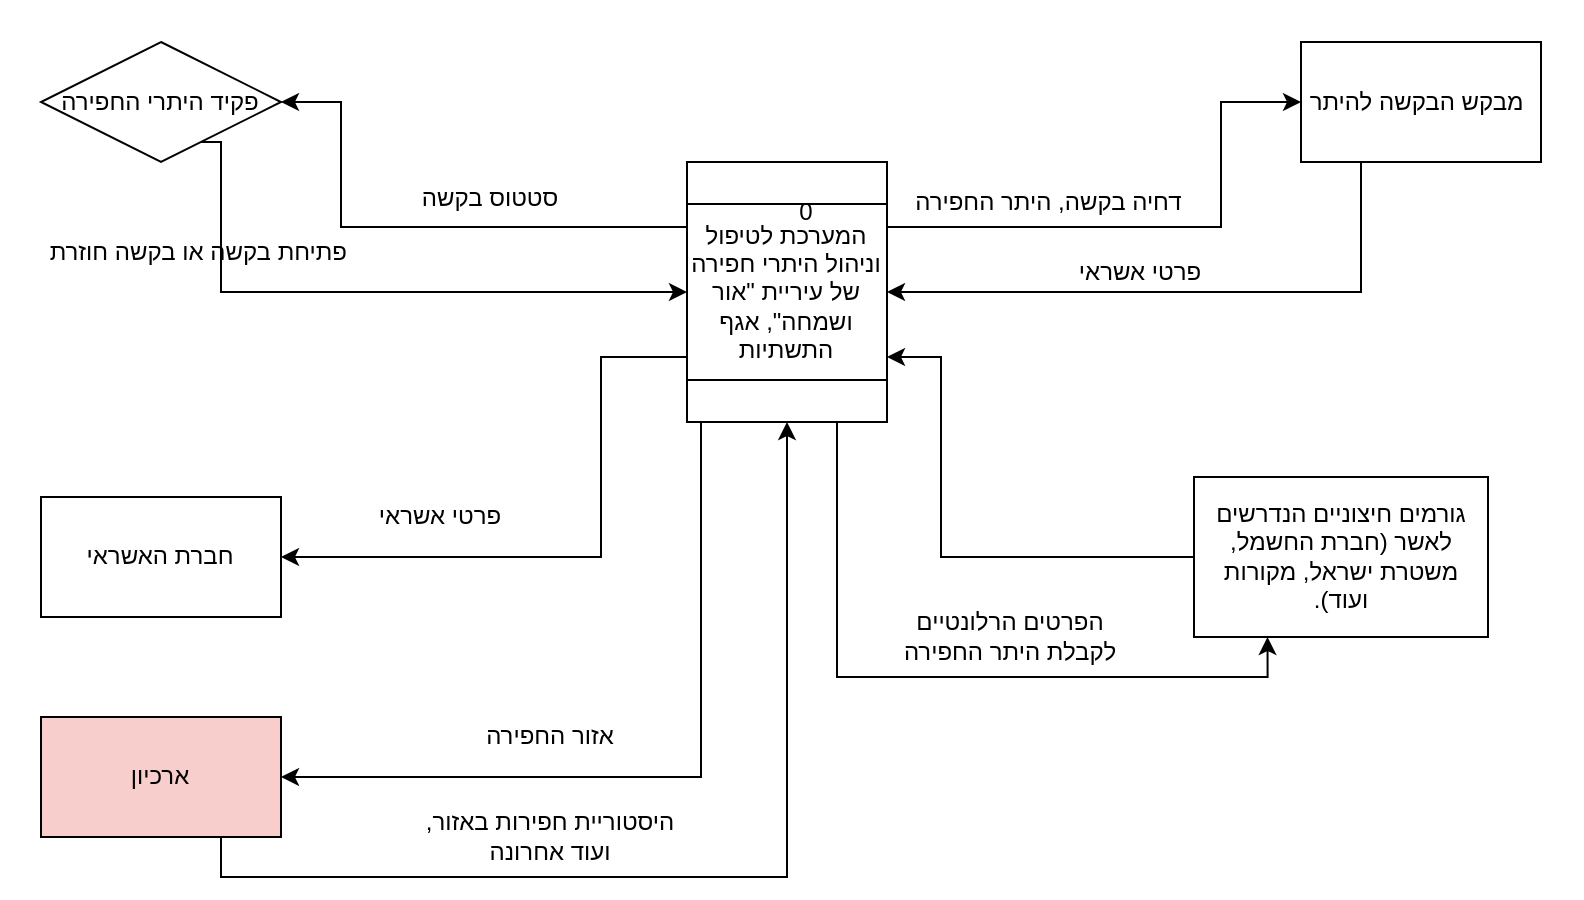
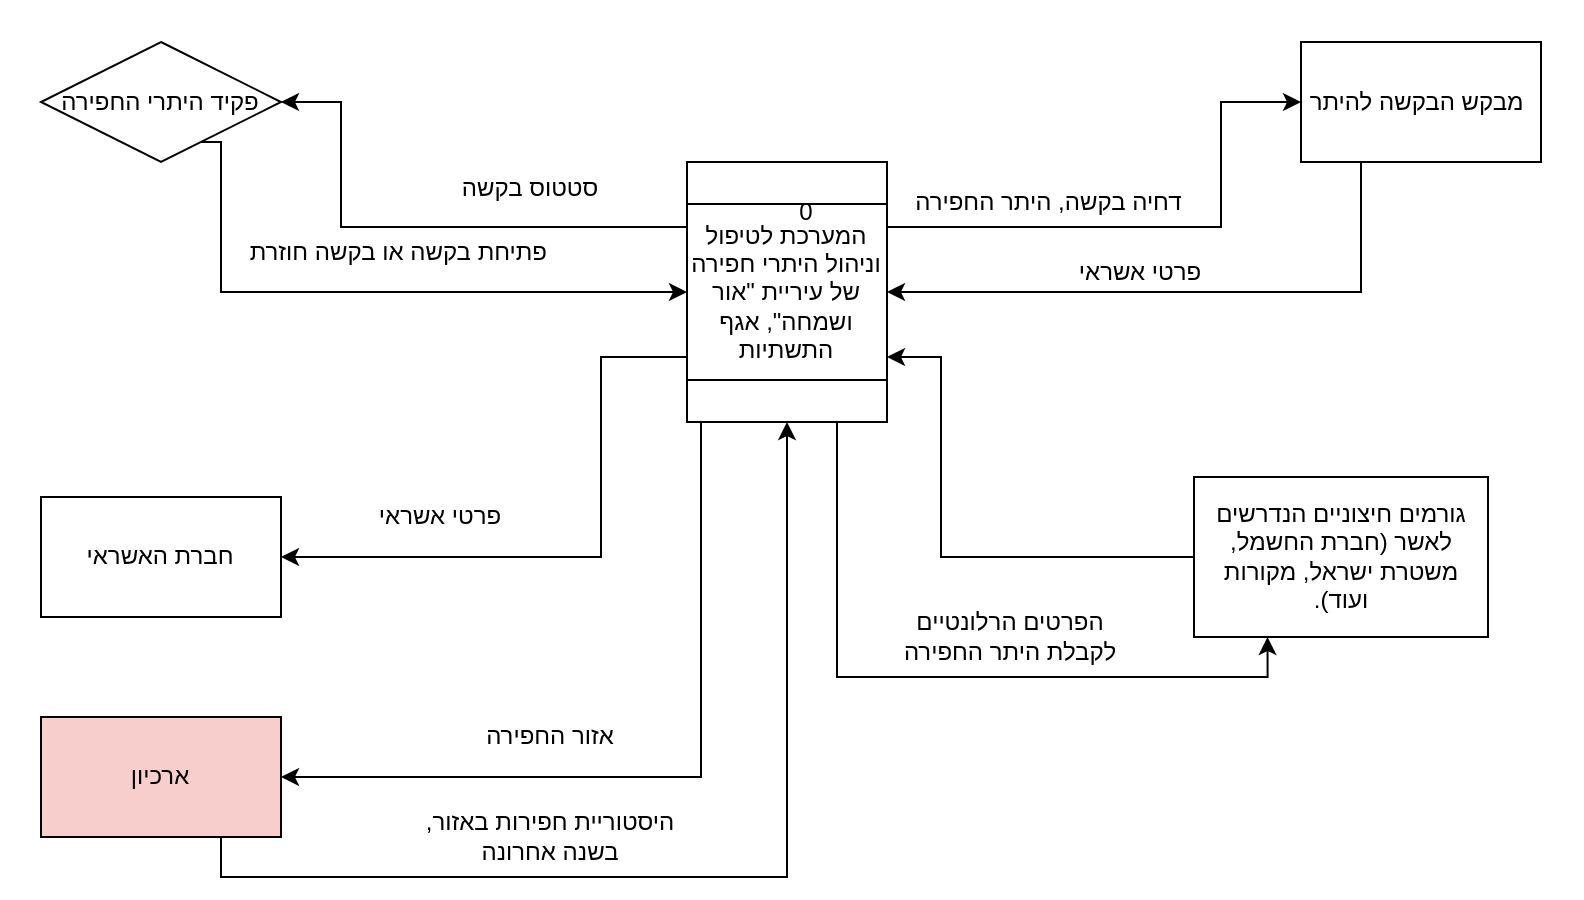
node "סטטוס בקשה": moved (491, 199) -> (531, 189)
node "פתיחת בקשה או בקשה חוזרת": moved (196, 253) -> (396, 253)
node ",היסטוריית חפירות באזור ועוד אחרונה": label ",היסטוריית חפירות באזור ועוד אחרונה" -> ",היסטוריית חפירות באזור בשנה אחרונה"
